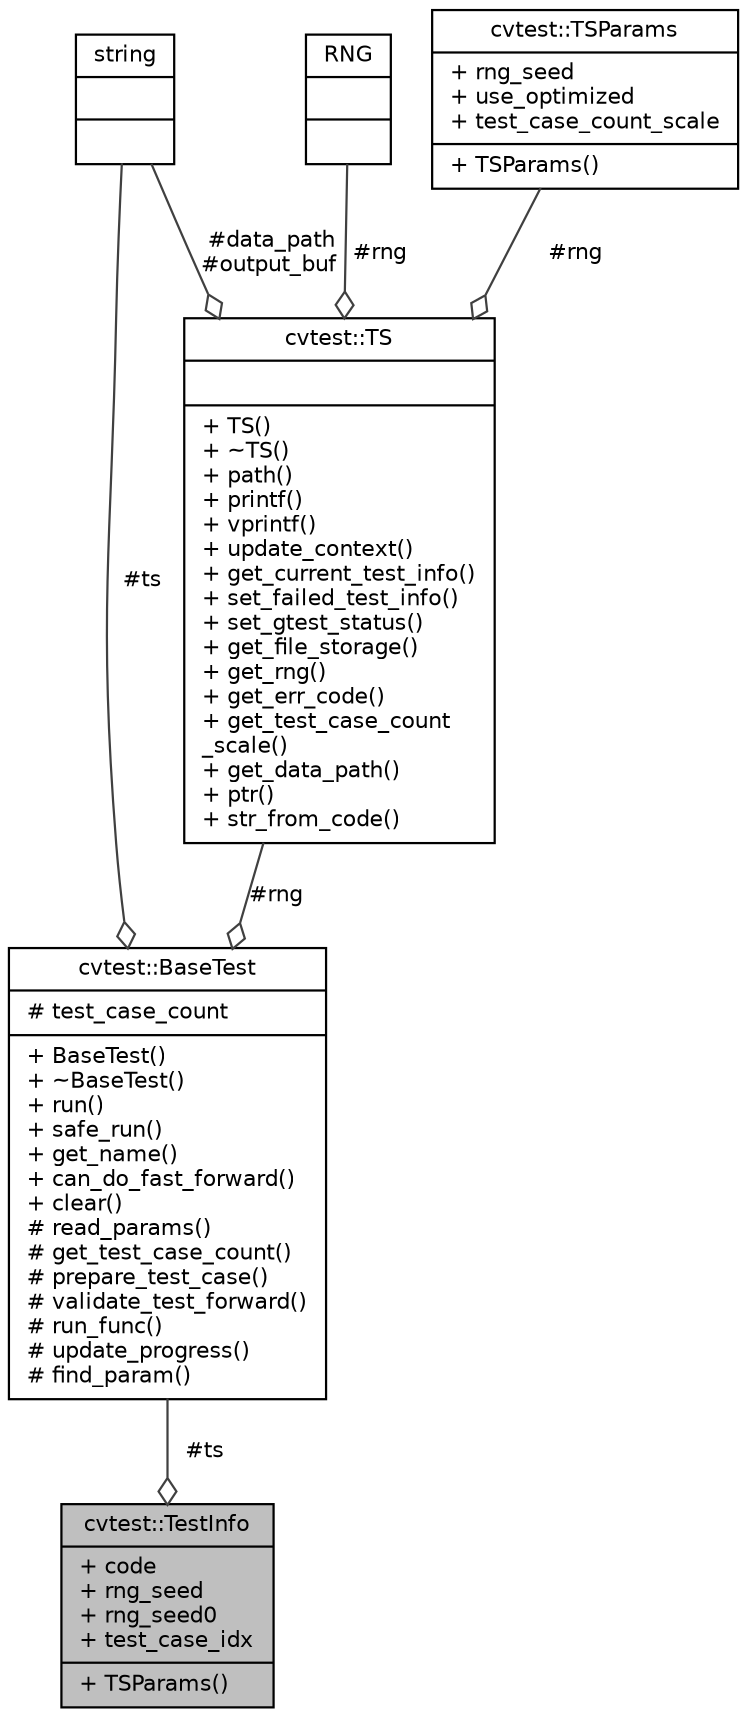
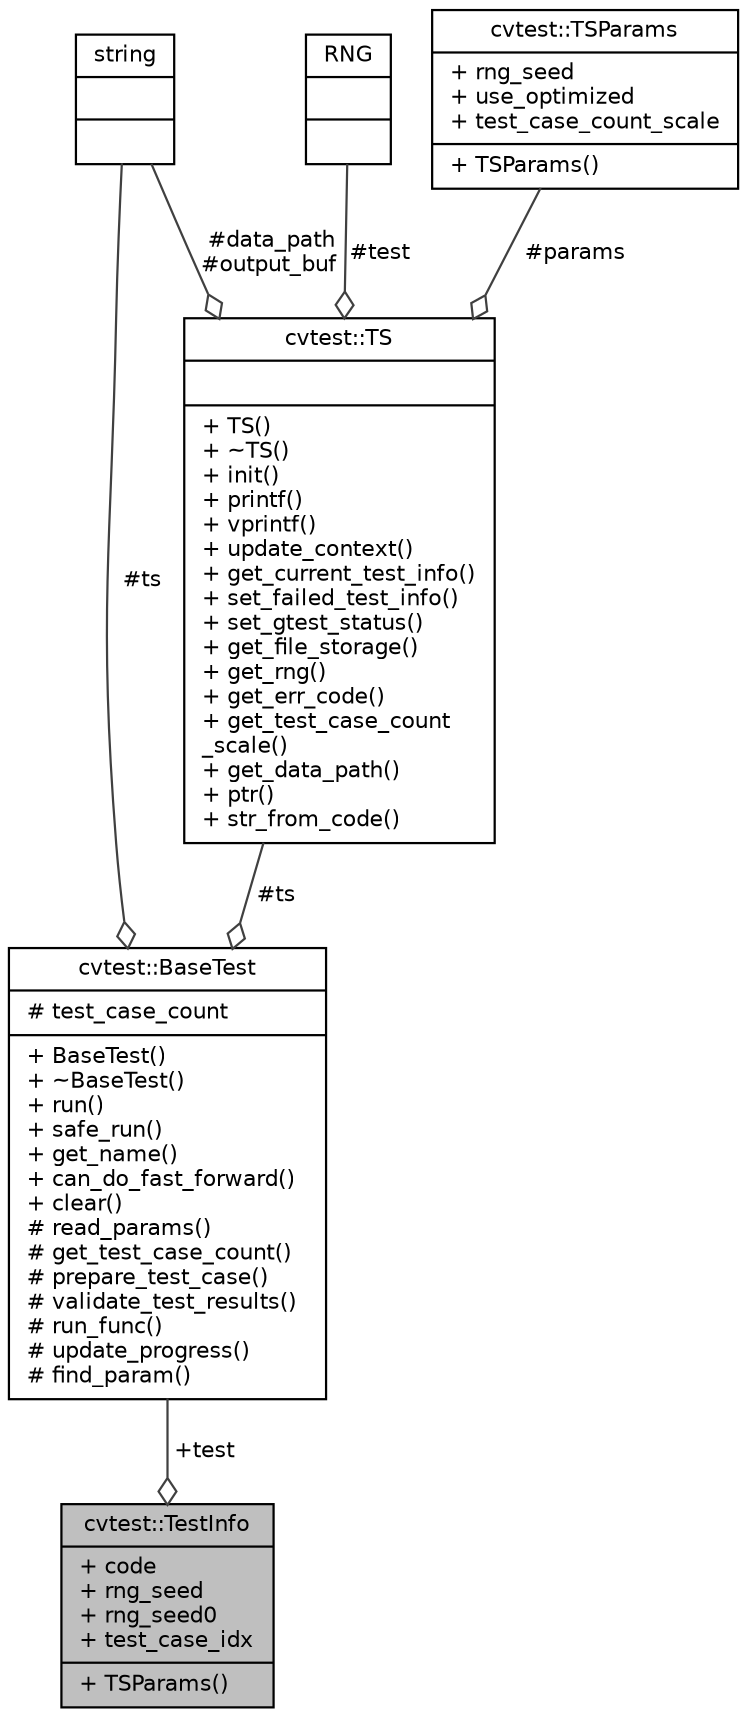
edge "RNG" -> "cvtest::TS": label " #rng" -> " #test"
edge "cvtest::TSParams" -> "cvtest::TS": label " #rng" -> " #params"
node "cvtest::TS": text "+ path()" -> "+ init()"
edge "cvtest::TS" -> "cvtest::BaseTest": label " #rng" -> " #ts"
node "cvtest::BaseTest": text "# validate_test_forward()" -> "# validate_test_results()"
edge "cvtest::BaseTest" -> "cvtest::TestInfo": label " #ts" -> " +test"
